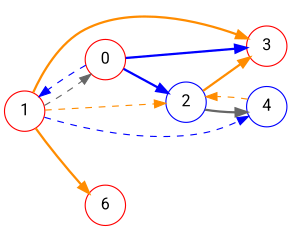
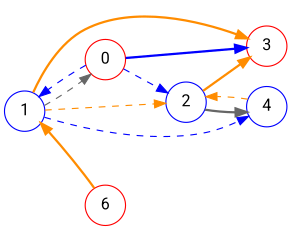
edge "0" -> "2": style bold -> dashed
node "1": color red -> blue
edge "1" -> "6": reversed
